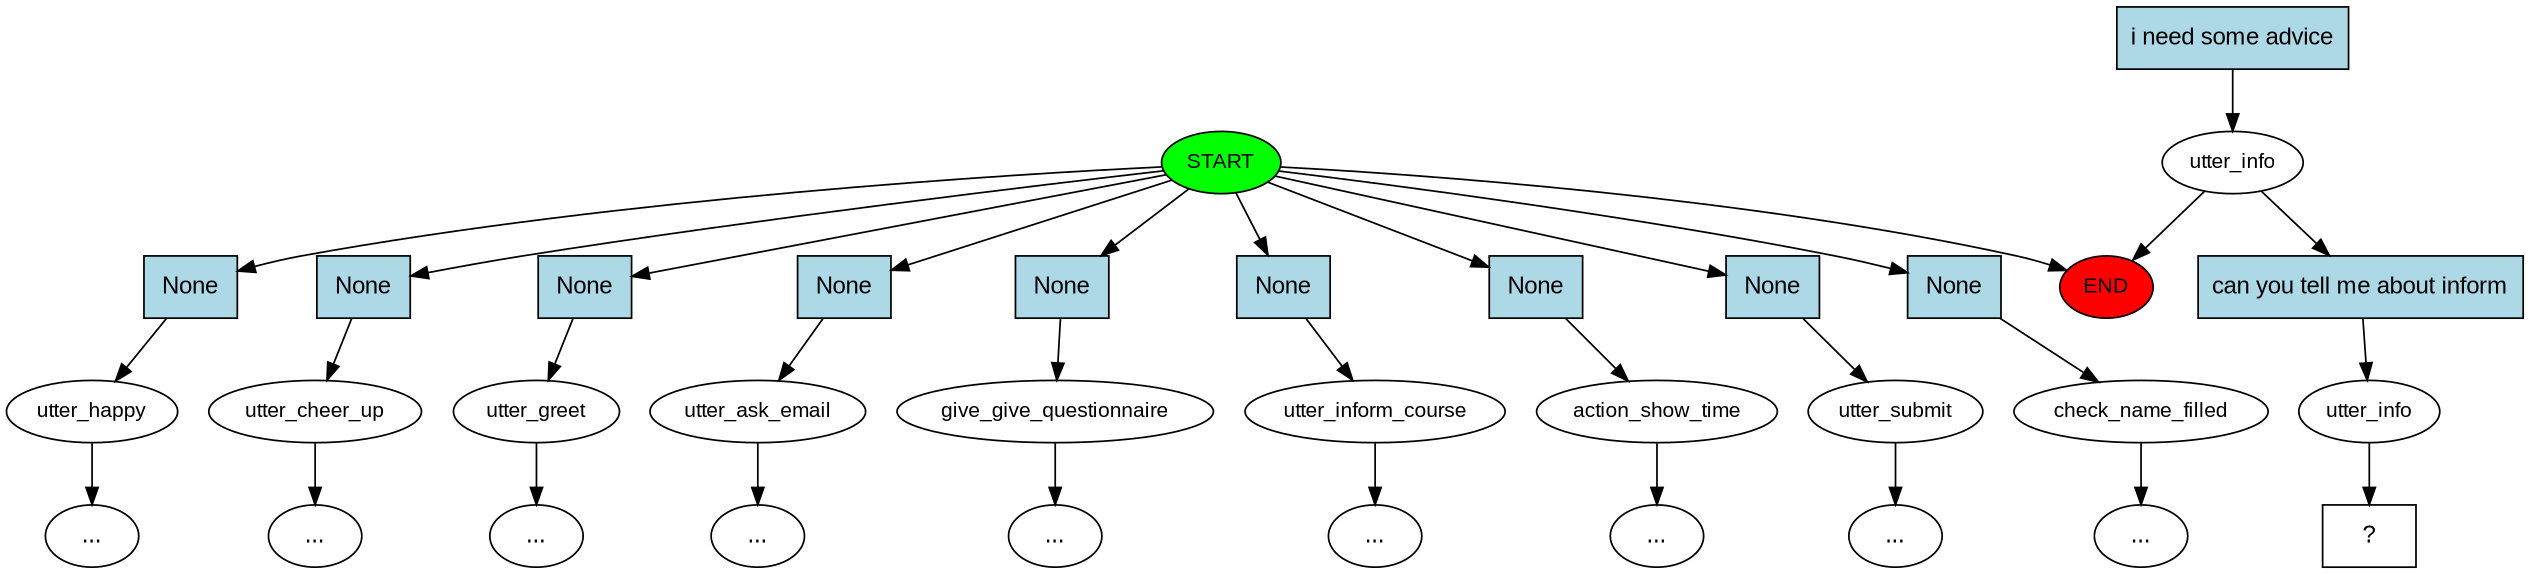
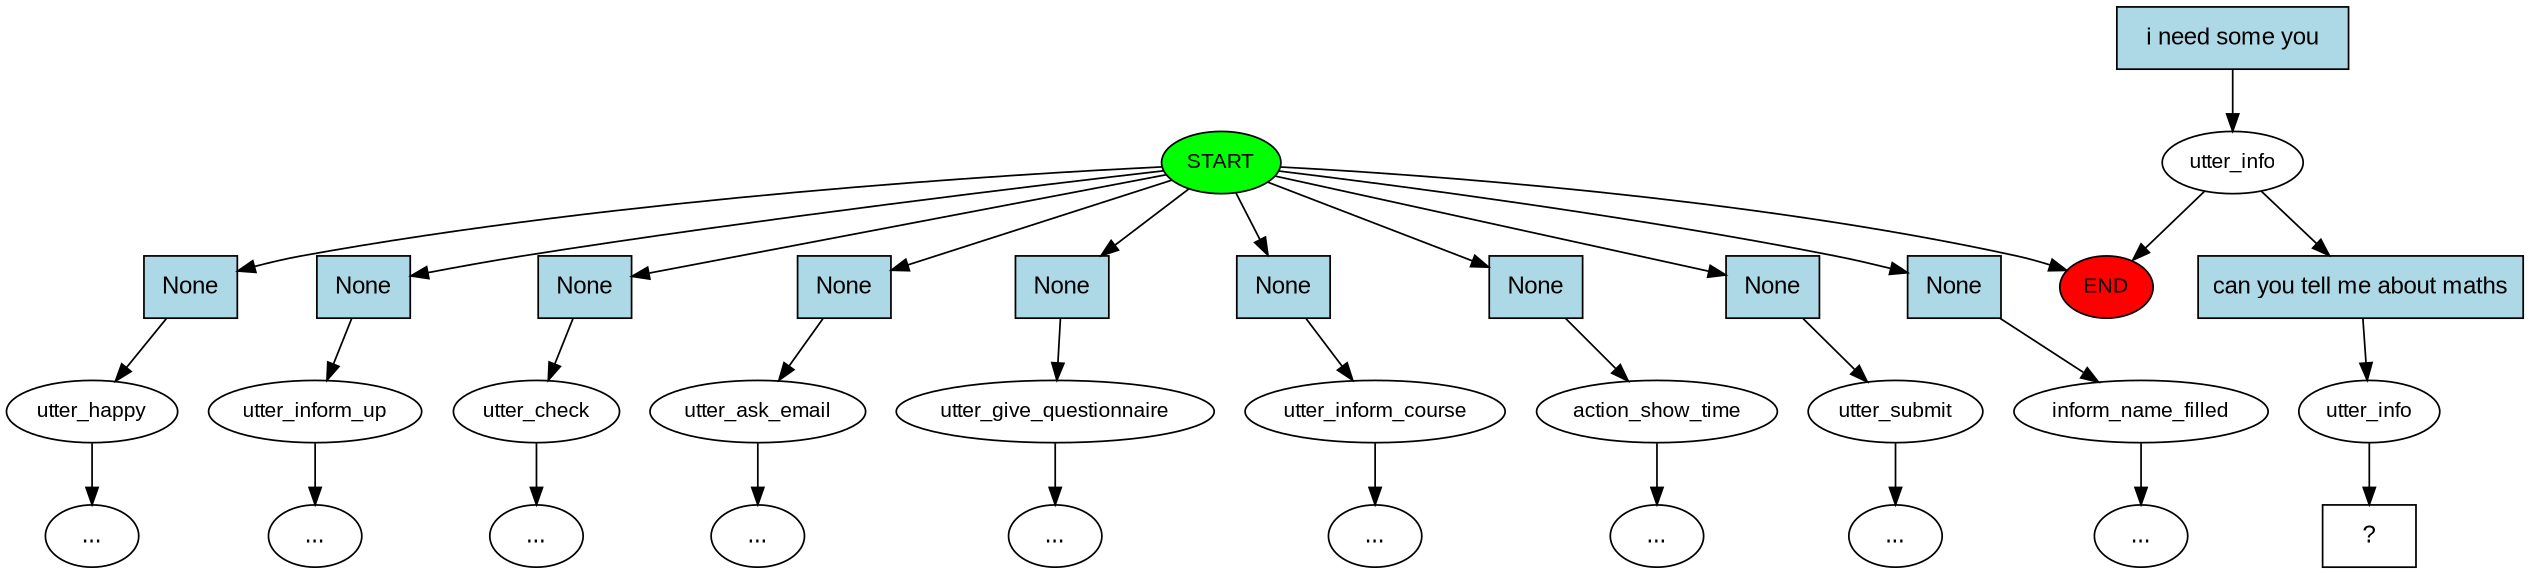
node "i need some advice": label "i need some advice" -> "i need some you"
node "can you tell me about inform": label "can you tell me about inform" -> "can you tell me about maths"
node "utter_cheer_up": label "utter_cheer_up" -> "utter_inform_up"
node "utter_greet": label "utter_greet" -> "utter_check"
node "give_give_questionnaire": label "give_give_questionnaire" -> "utter_give_questionnaire"
node "check_name_filled": label "check_name_filled" -> "inform_name_filled"
